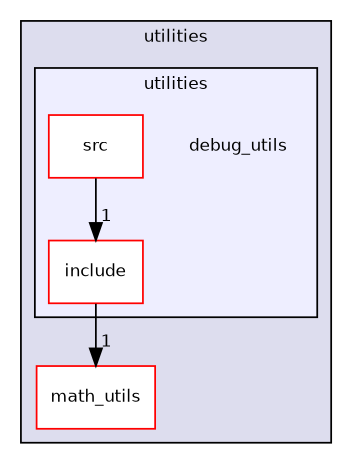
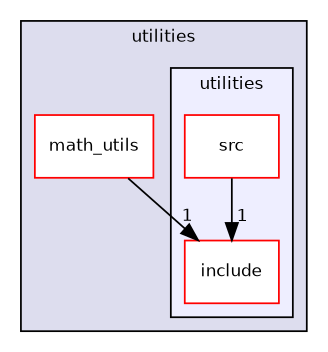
node "debug_utils": removed
edge "include" -> "math_utils": reversed
